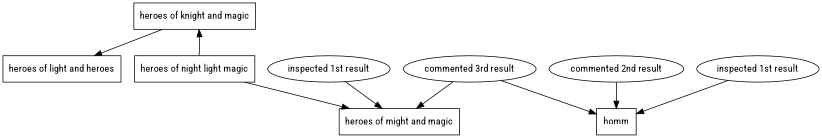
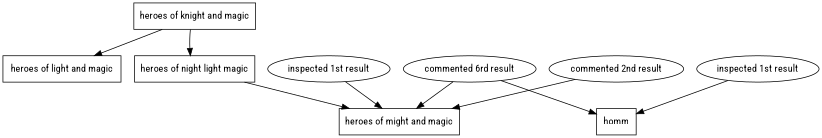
edge "heroes of night light magic" -> "heroes of knight and magic": reversed
node "heroes of light and heroes": label "heroes of light and heroes" -> "heroes of light and magic"
node "commented 3rd result": label "commented 3rd result" -> "commented 6rd result"
edge "commented 2nd result" -> "homm": now "commented 2nd result" -> "heroes of might and magic"
